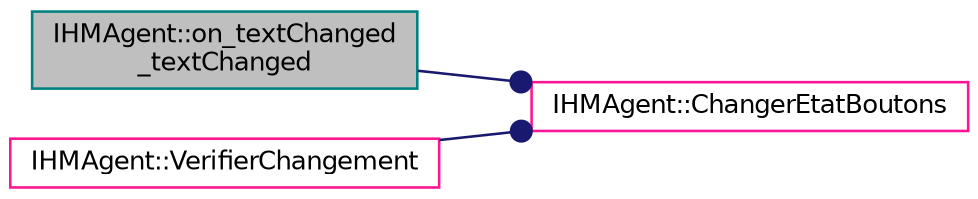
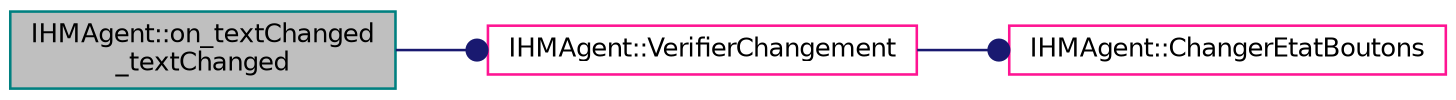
edge "IHMAgent::on_textChanged _textChanged" -> "IHMAgent::ChangerEtatBoutons": now "IHMAgent::on_textChanged _textChanged" -> "IHMAgent::VerifierChangement"
